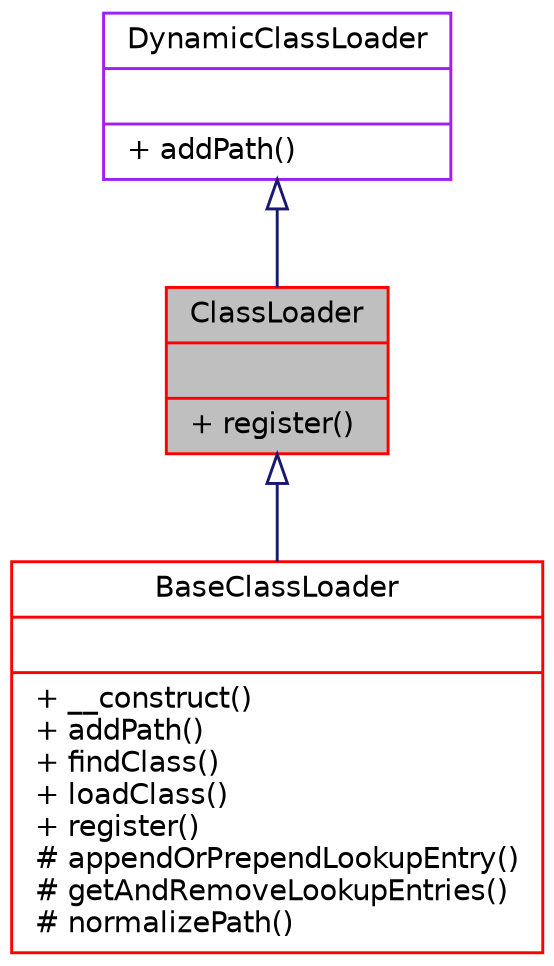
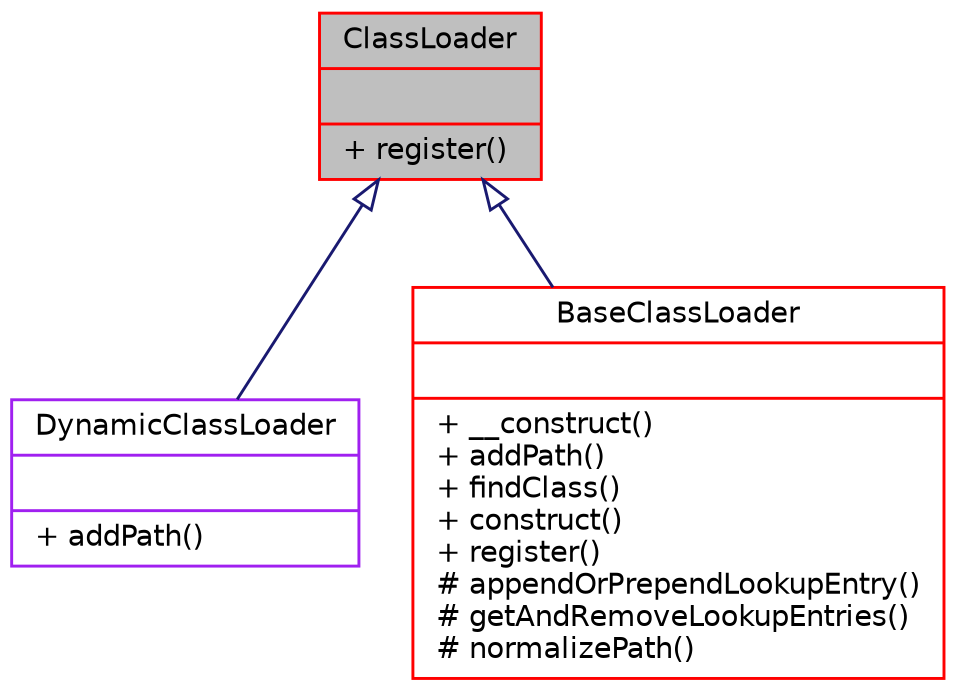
edge "ClassLoader" -> "DynamicClassLoader": reversed
node "BaseClassLoader": text "+ loadClass()" -> "+ construct()"
